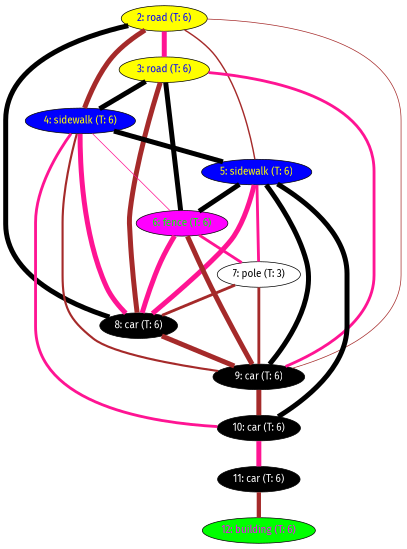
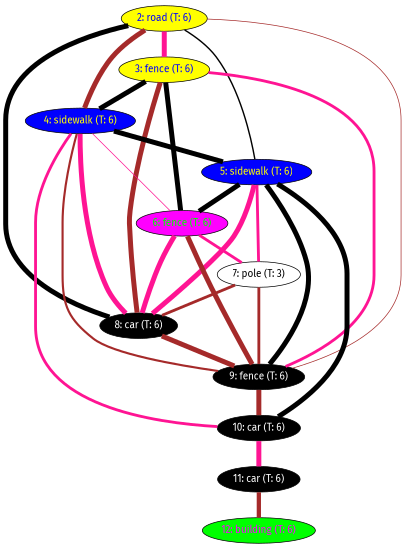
node "3: road (T: 6)": label "3: road (T: 6)" -> "3: fence (T: 6)"
edge "2: road (T: 6)" -- "5: sidewalk (T: 6)": color brown -> black
node "9: car (T: 6)": label "9: car (T: 6)" -> "9: fence (T: 6)"
